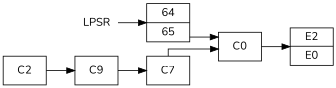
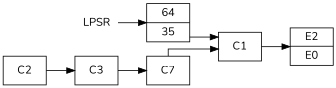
node "64": text "65" -> "35"
node "C0": label "C0" -> "C1"
node "C9": label "C9" -> "C3"
